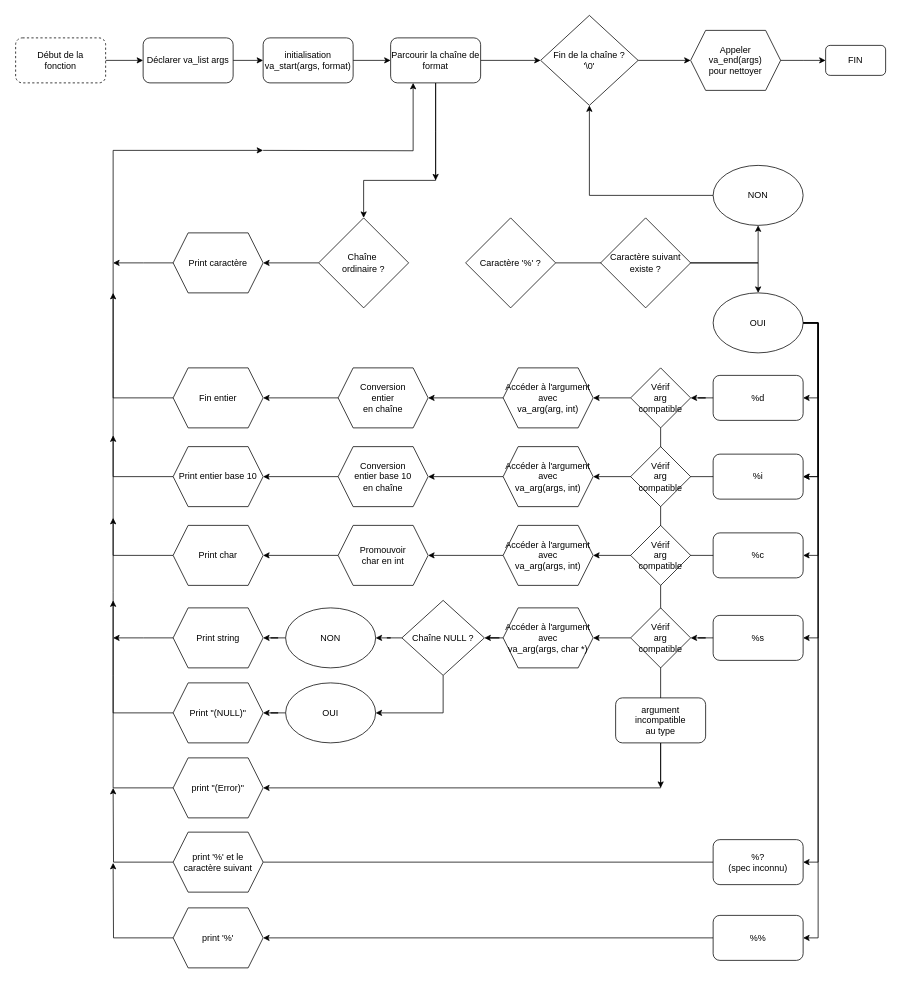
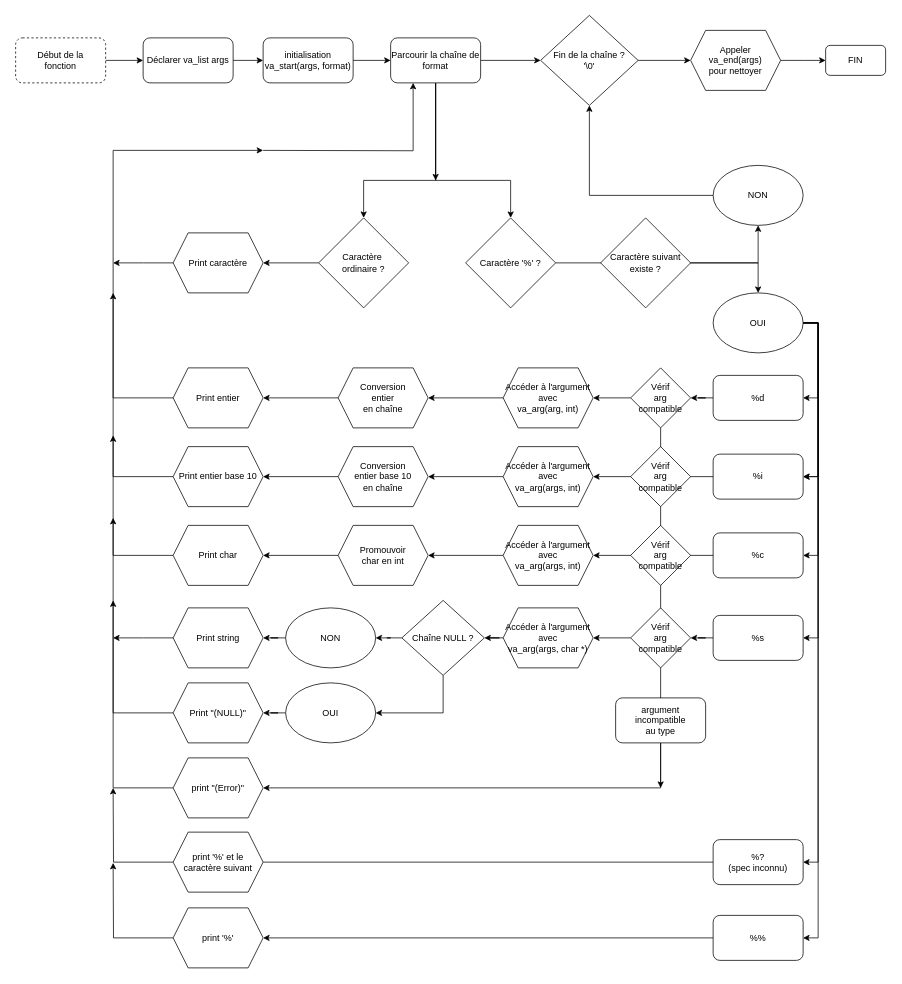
edge "Parcourir la chaîne de format" -> "Caractère '%' ?": added
node "Chaîne ordinaire ?": label "Chaîne ordinaire ?" -> "Caractère ordinaire ?"
node "Fin entier": label "Fin entier" -> "Print entier"
